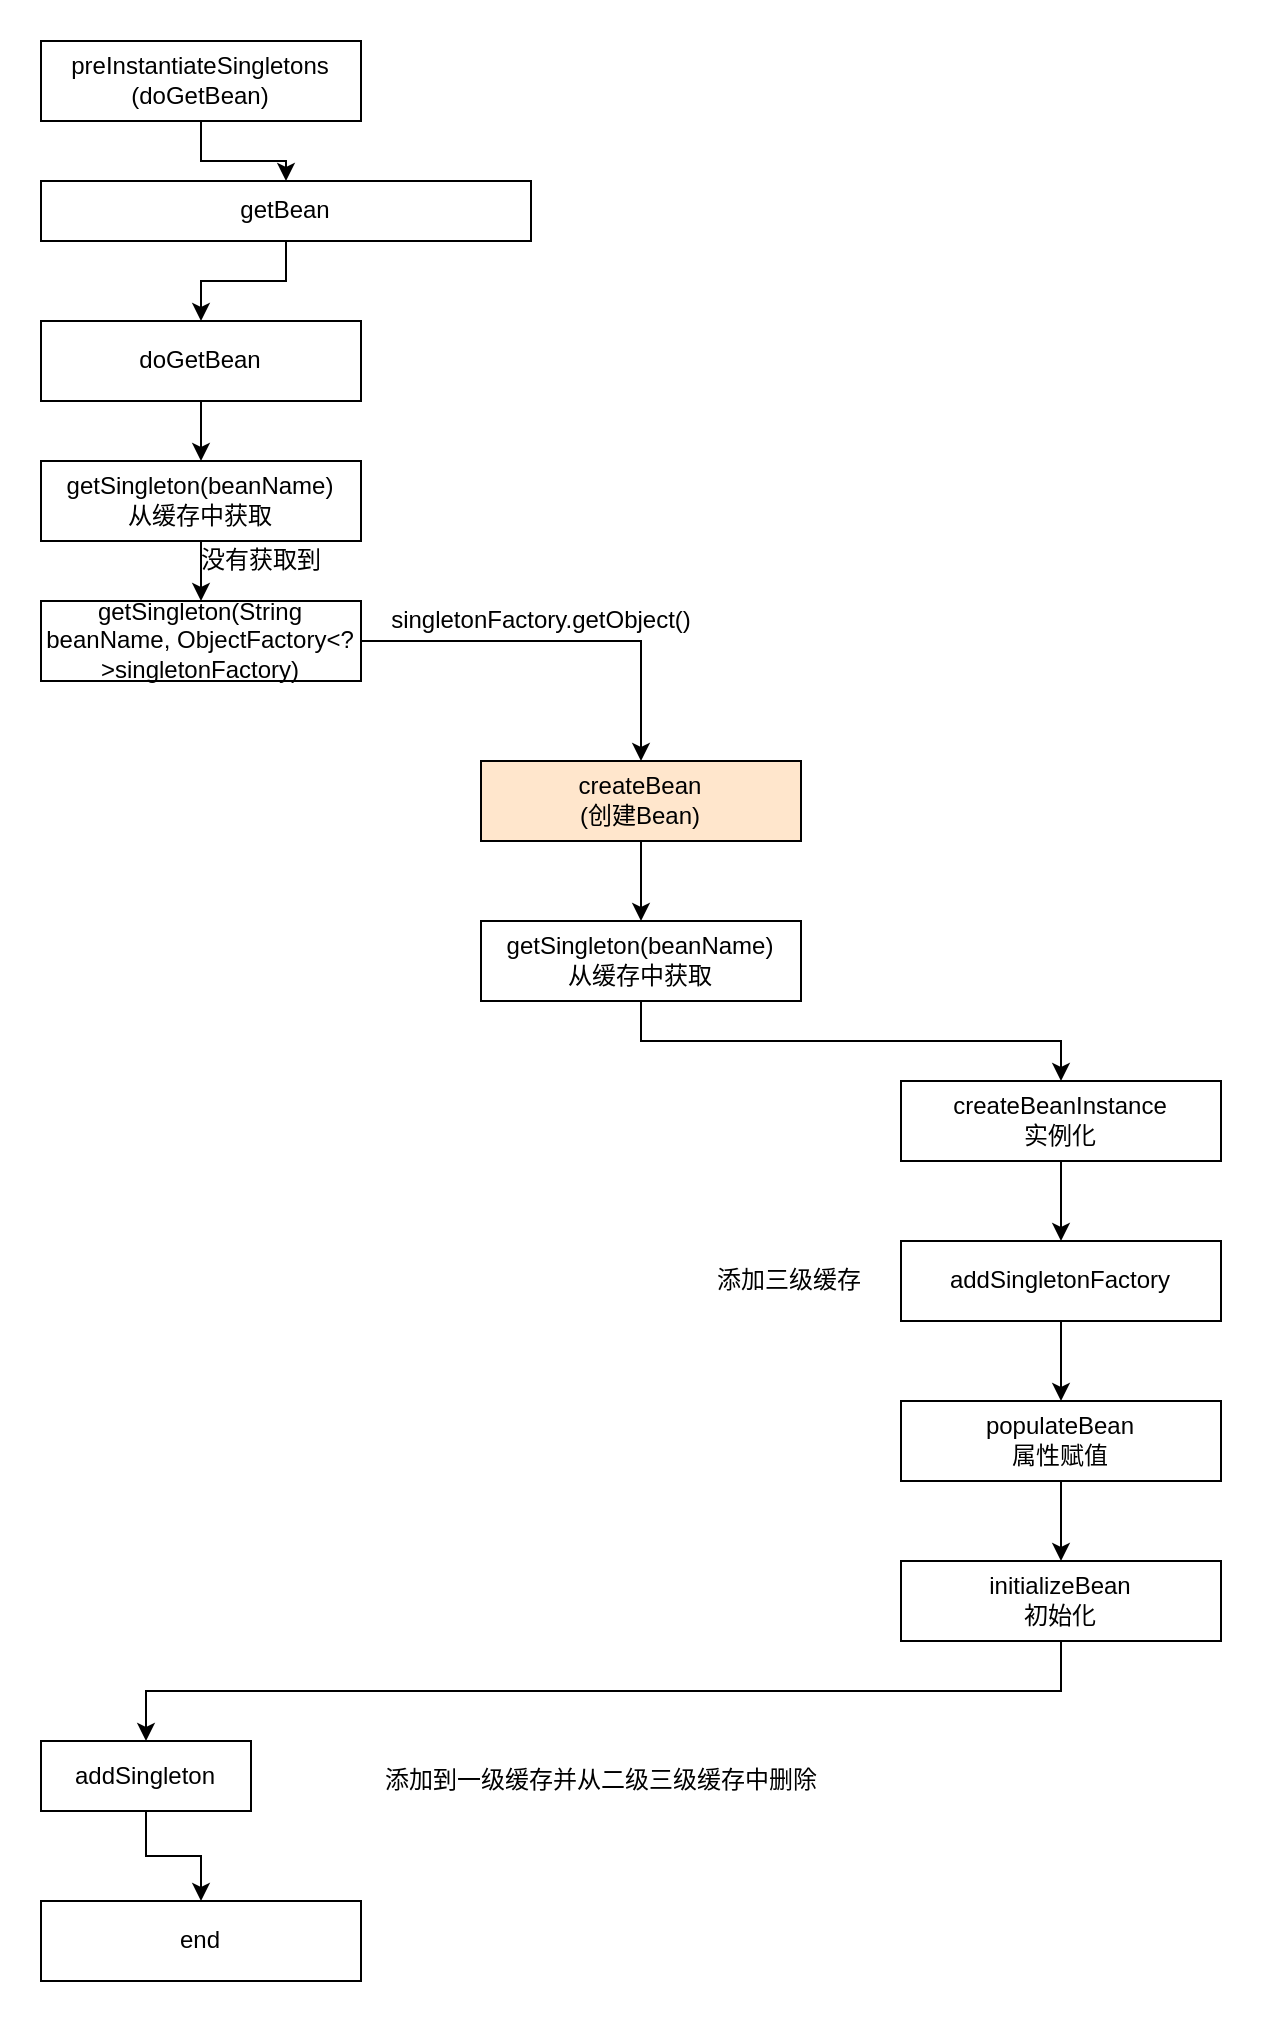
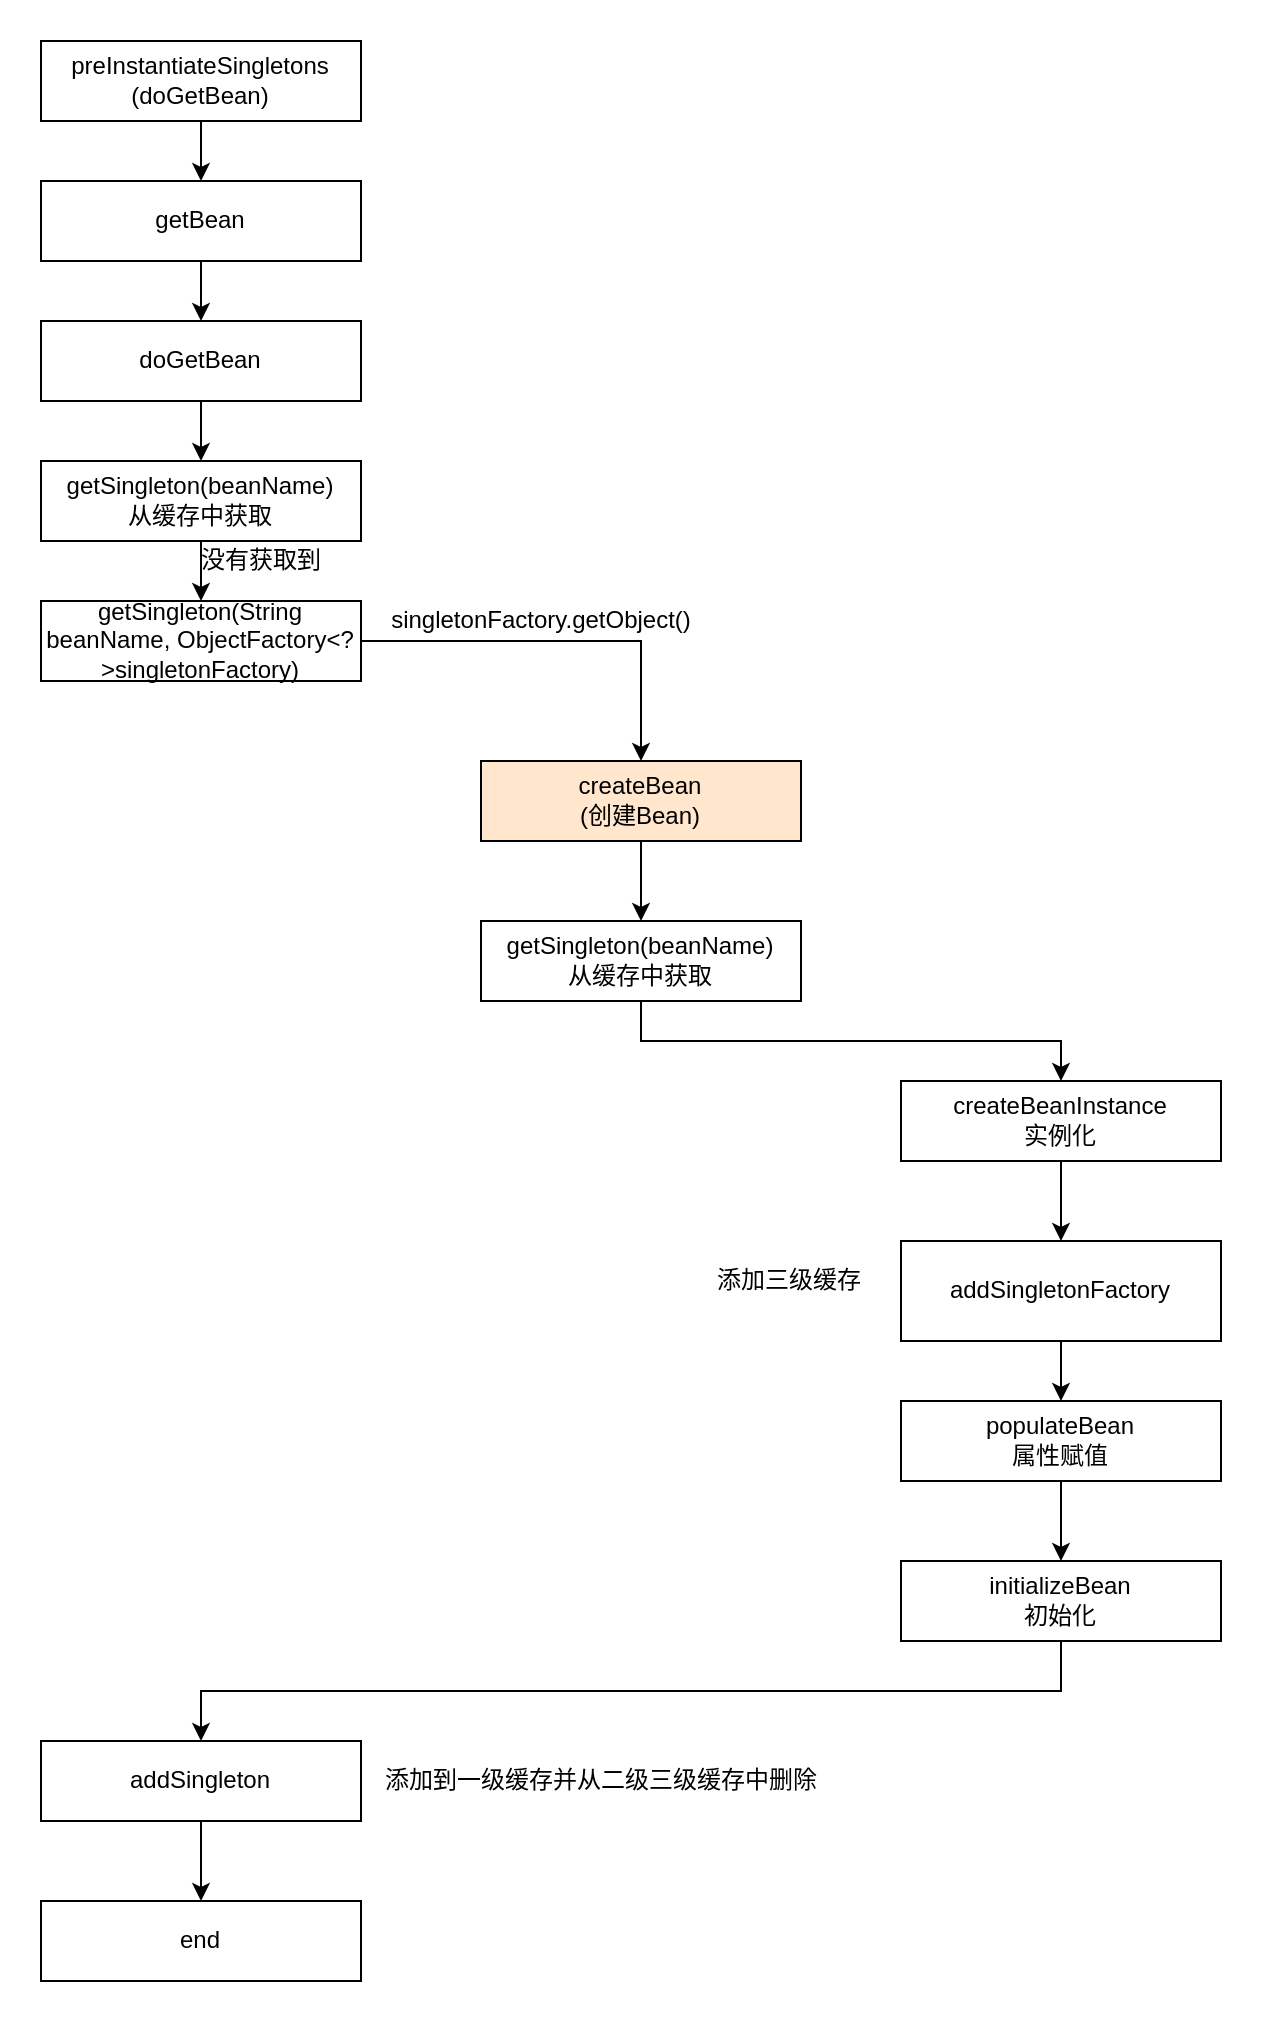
node "getBean": size 490x60 -> 320x80
node "addSingletonFactory": size 320x80 -> 320x100
node "addSingleton": size 210x70 -> 320x80
